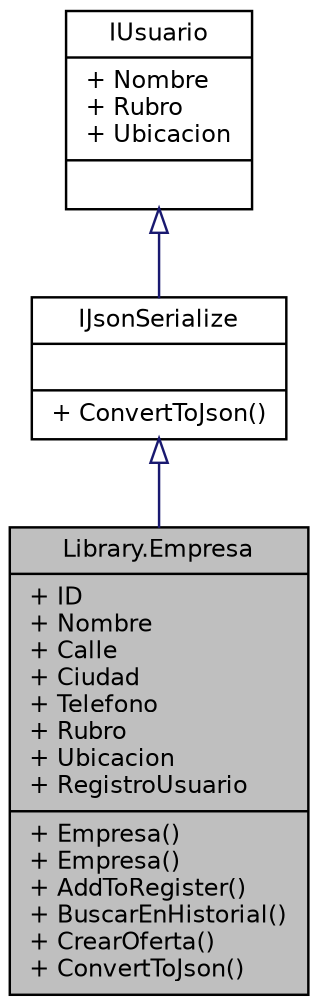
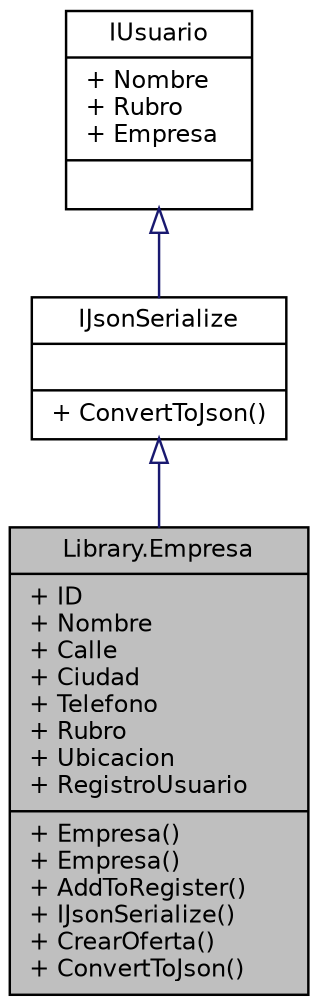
node "IUsuario": text "+ Ubicacion" -> "+ Empresa"
node "Library.Empresa": text "+ BuscarEnHistorial()" -> "+ IJsonSerialize()"
